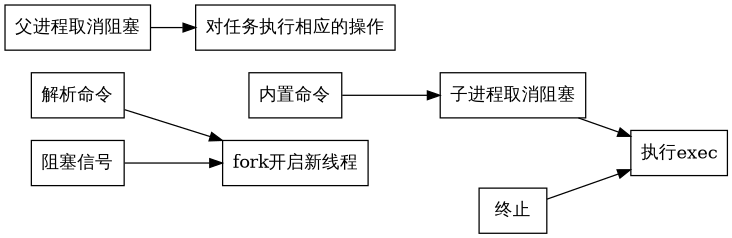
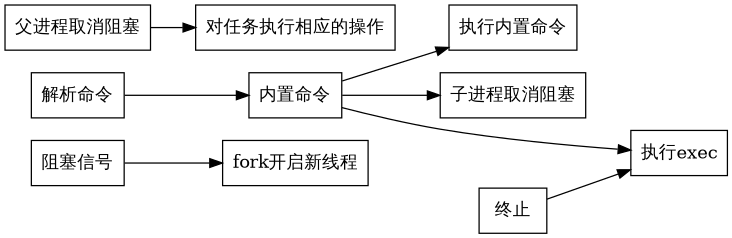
node "执行内置命令": added
edge "解析命令" -> "fork开启新线程": now "解析命令" -> "内置命令"
edge "子进程取消阻塞" -> "执行exec": now "内置命令" -> "执行exec"
